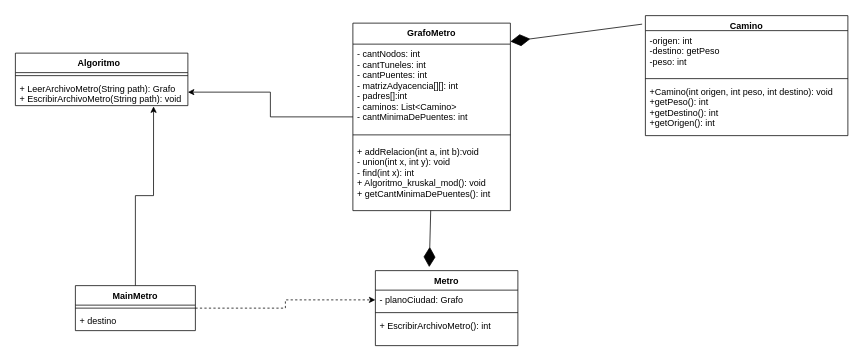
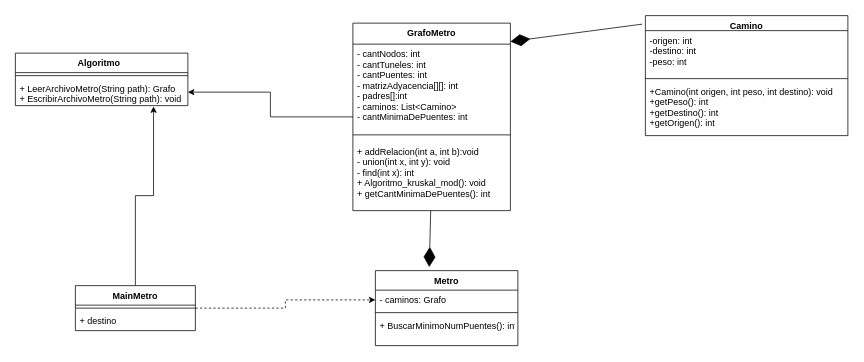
node "-origen: int -destino: getPeso -peso: int": label "-origen: int -destino: getPeso -peso: int" -> "-origen: int -destino: int -peso: int"
node "- planoCiudad: Grafo": label "- planoCiudad: Grafo" -> "- caminos: Grafo"
node "+ EscribirArchivoMetro(): int": label "+ EscribirArchivoMetro(): int" -> "+ BuscarMinimoNumPuentes(): int"
